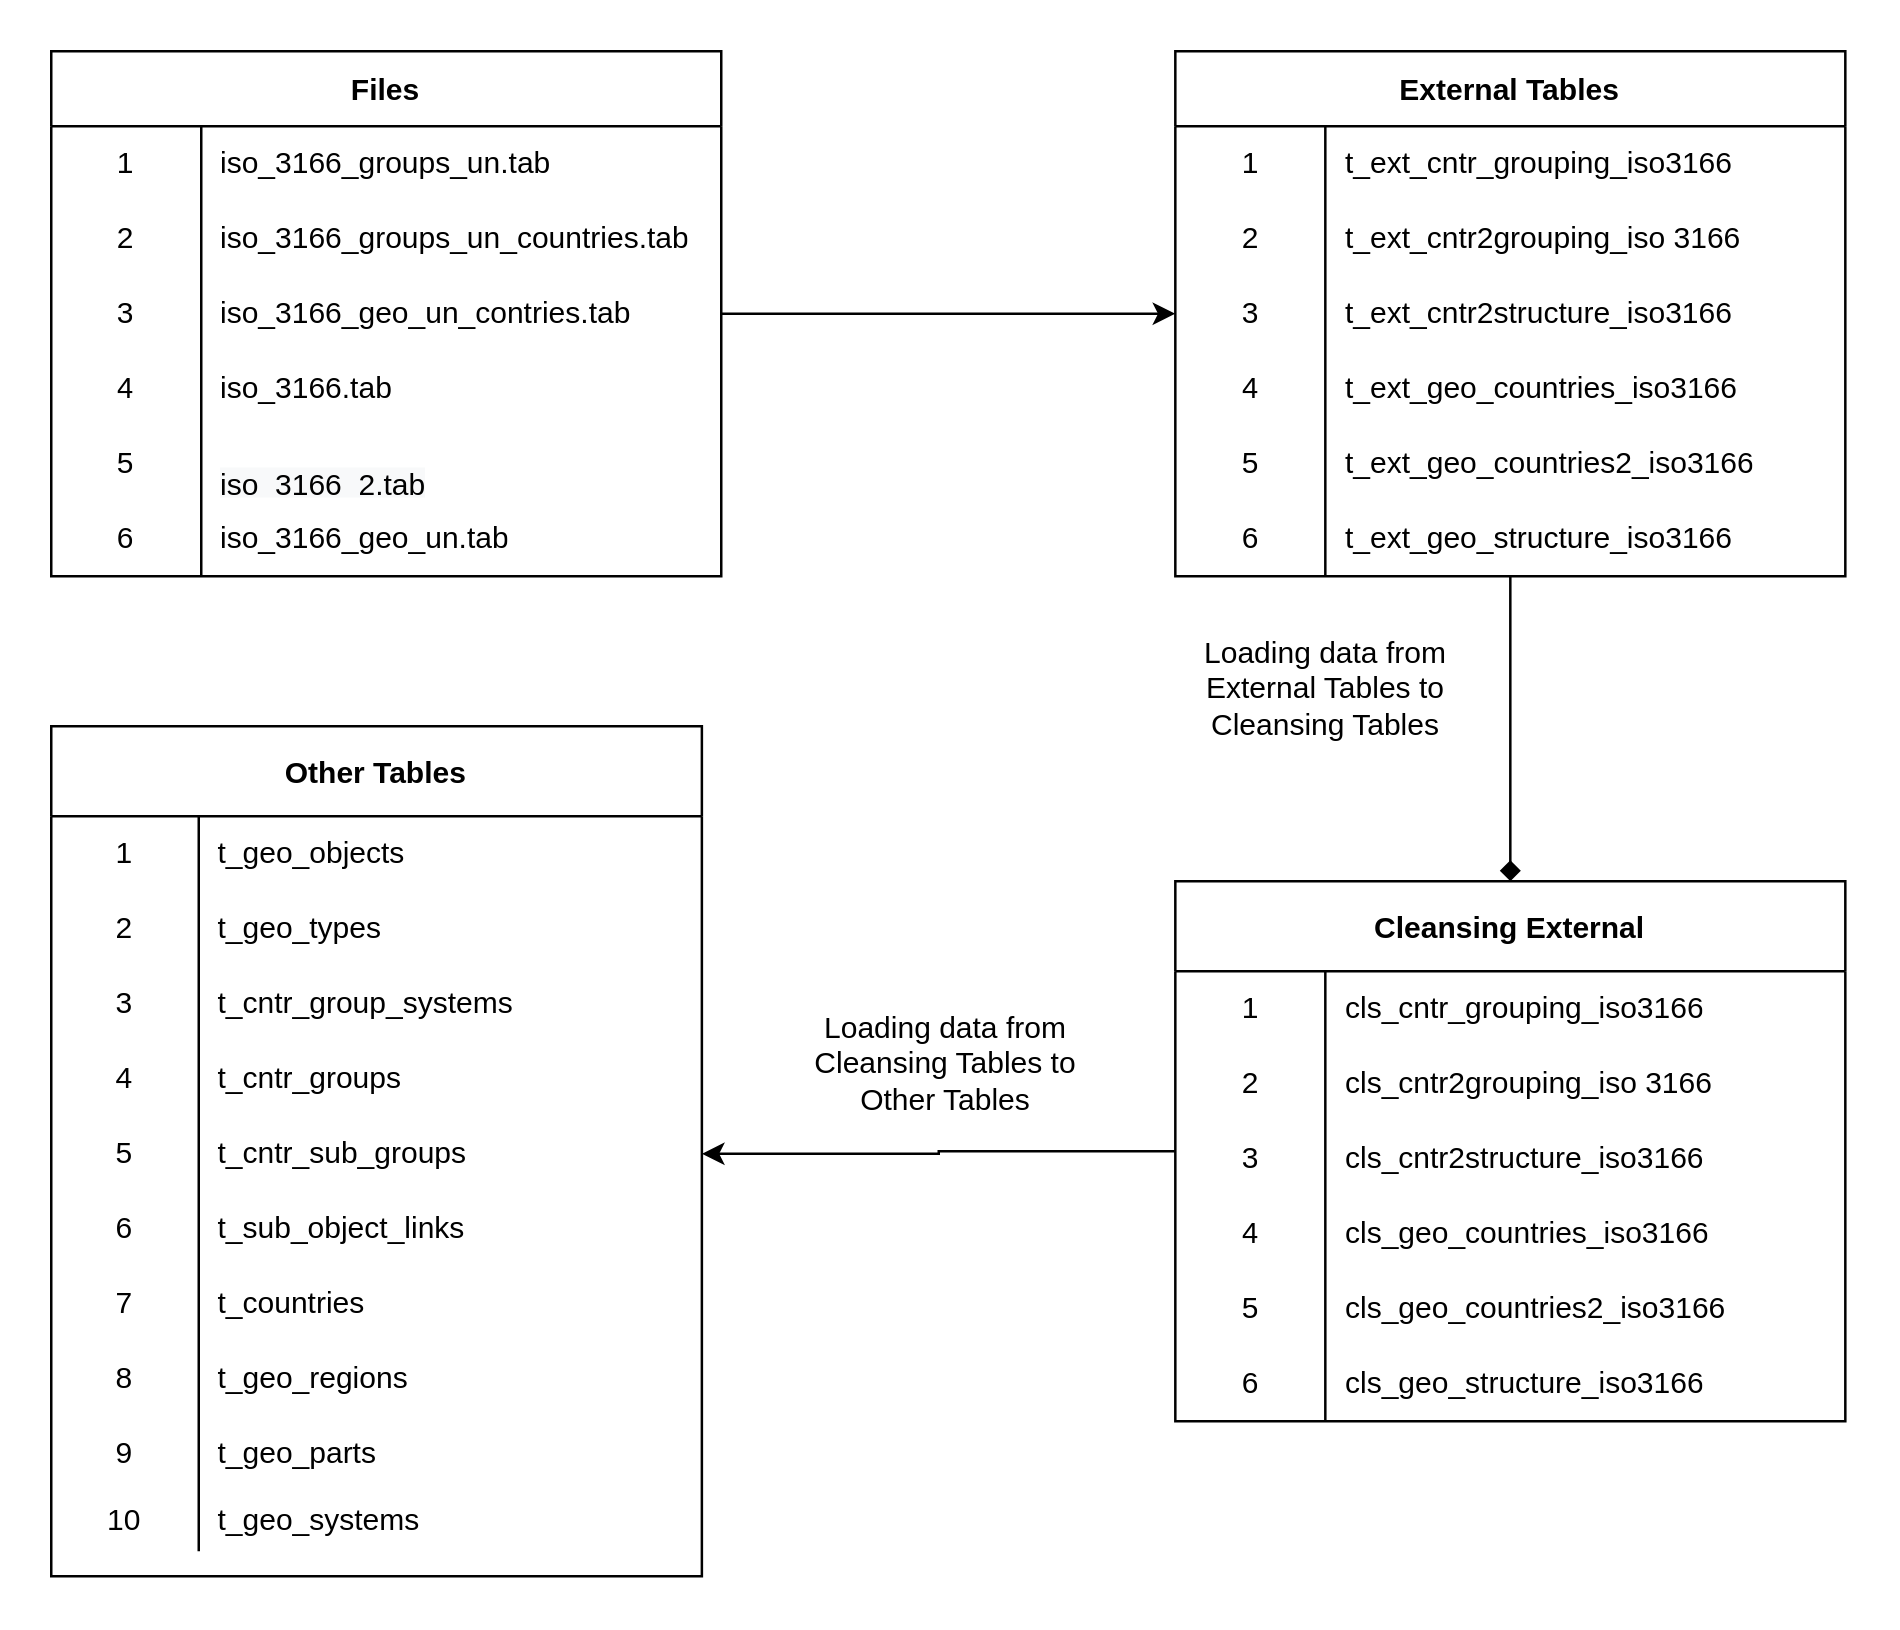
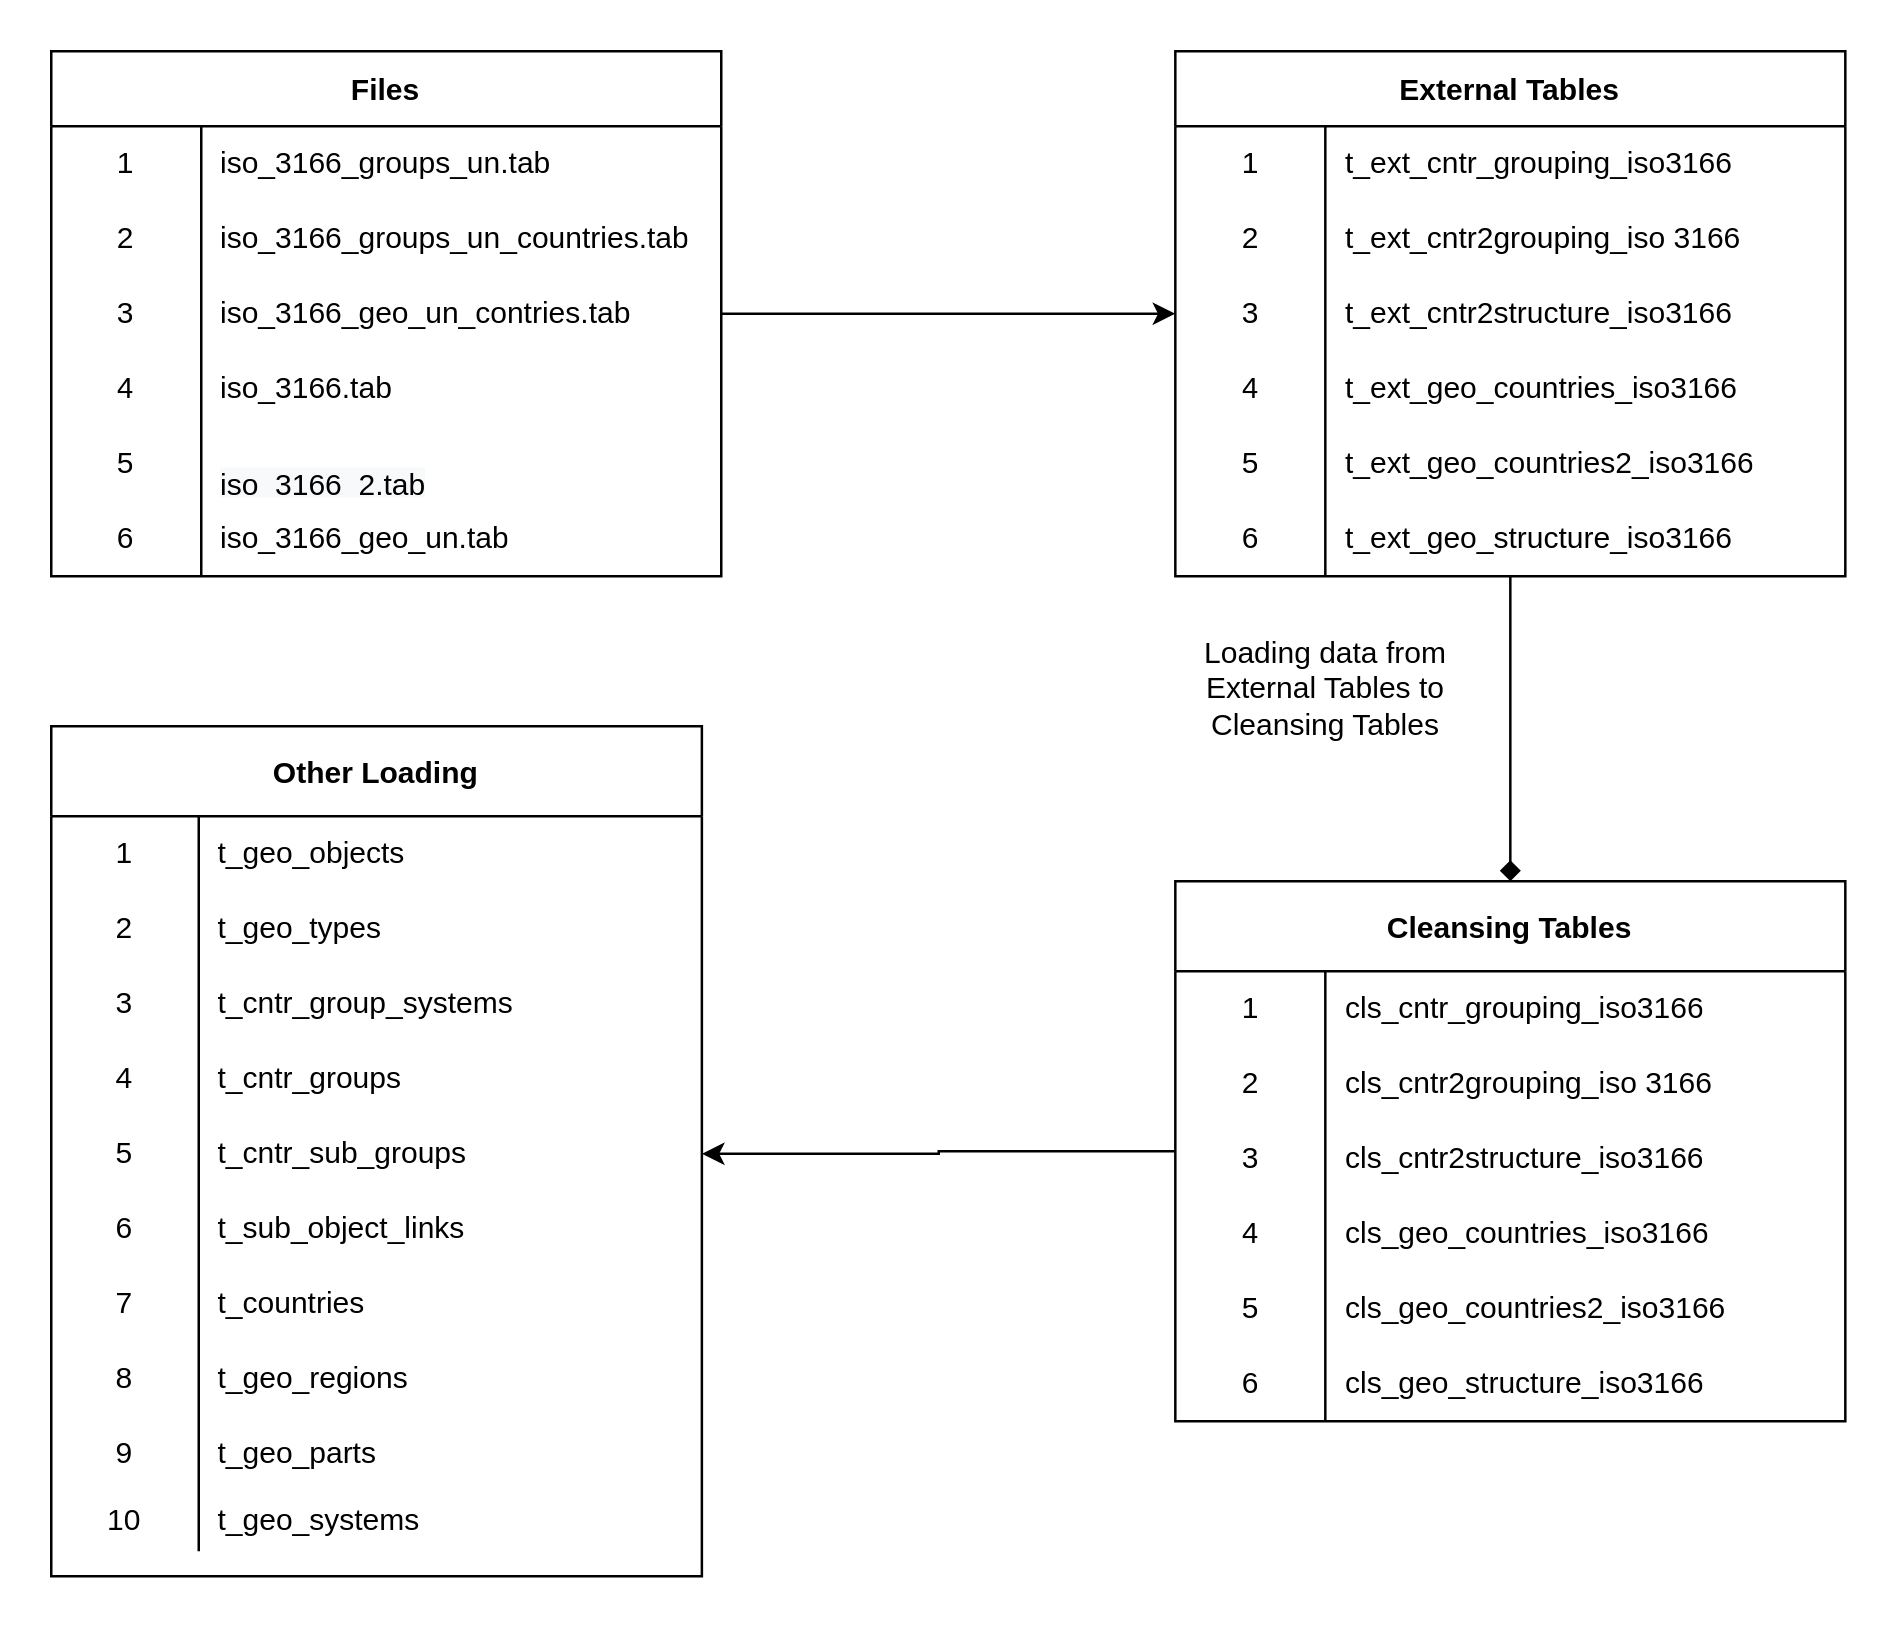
node "Other Tables": label "Other Tables" -> "Other Loading"
node "Cleansing External": label "Cleansing External" -> "Cleansing Tables"
node "Loading data from Cleansing Tables to Other Tables": removed
